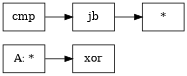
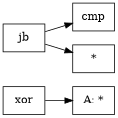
edge "cmp" -> "jb": reversed
edge "A: *" -> "xor": reversed
